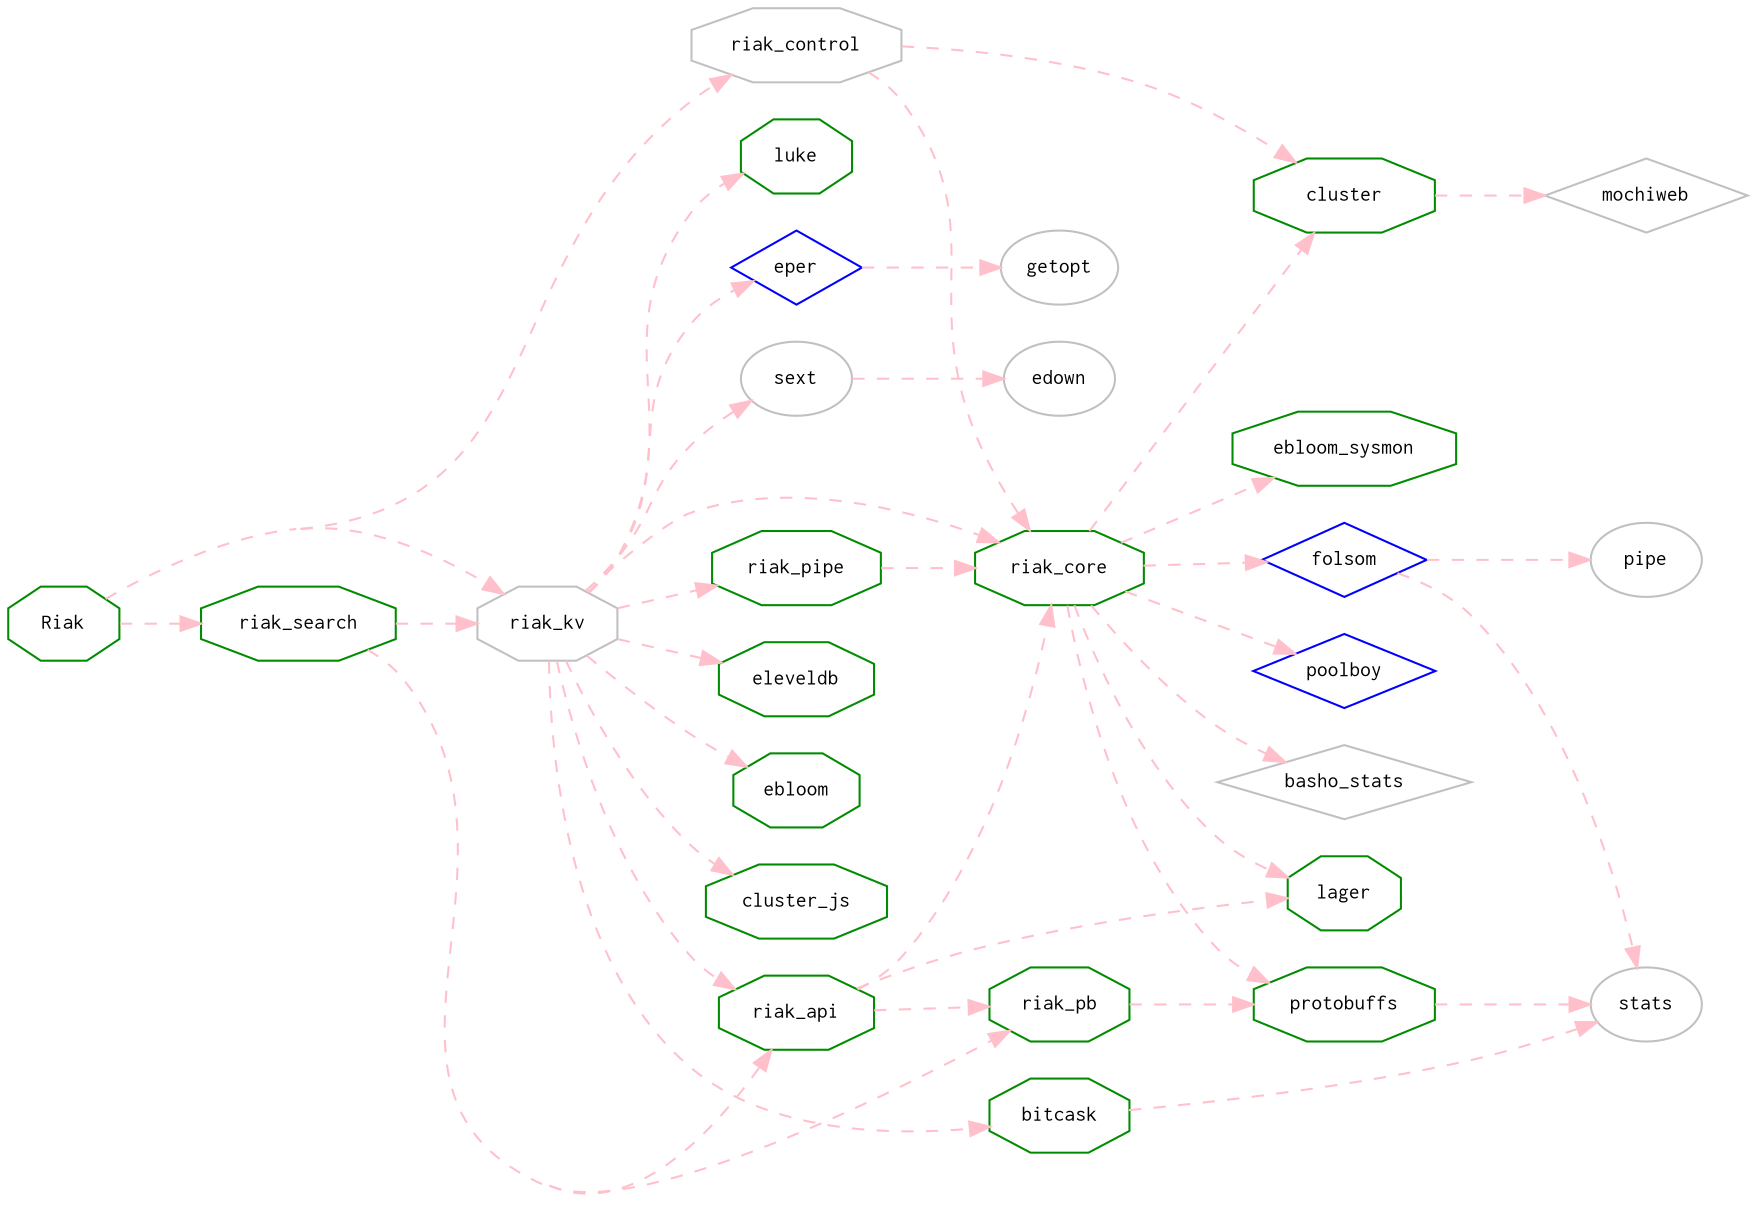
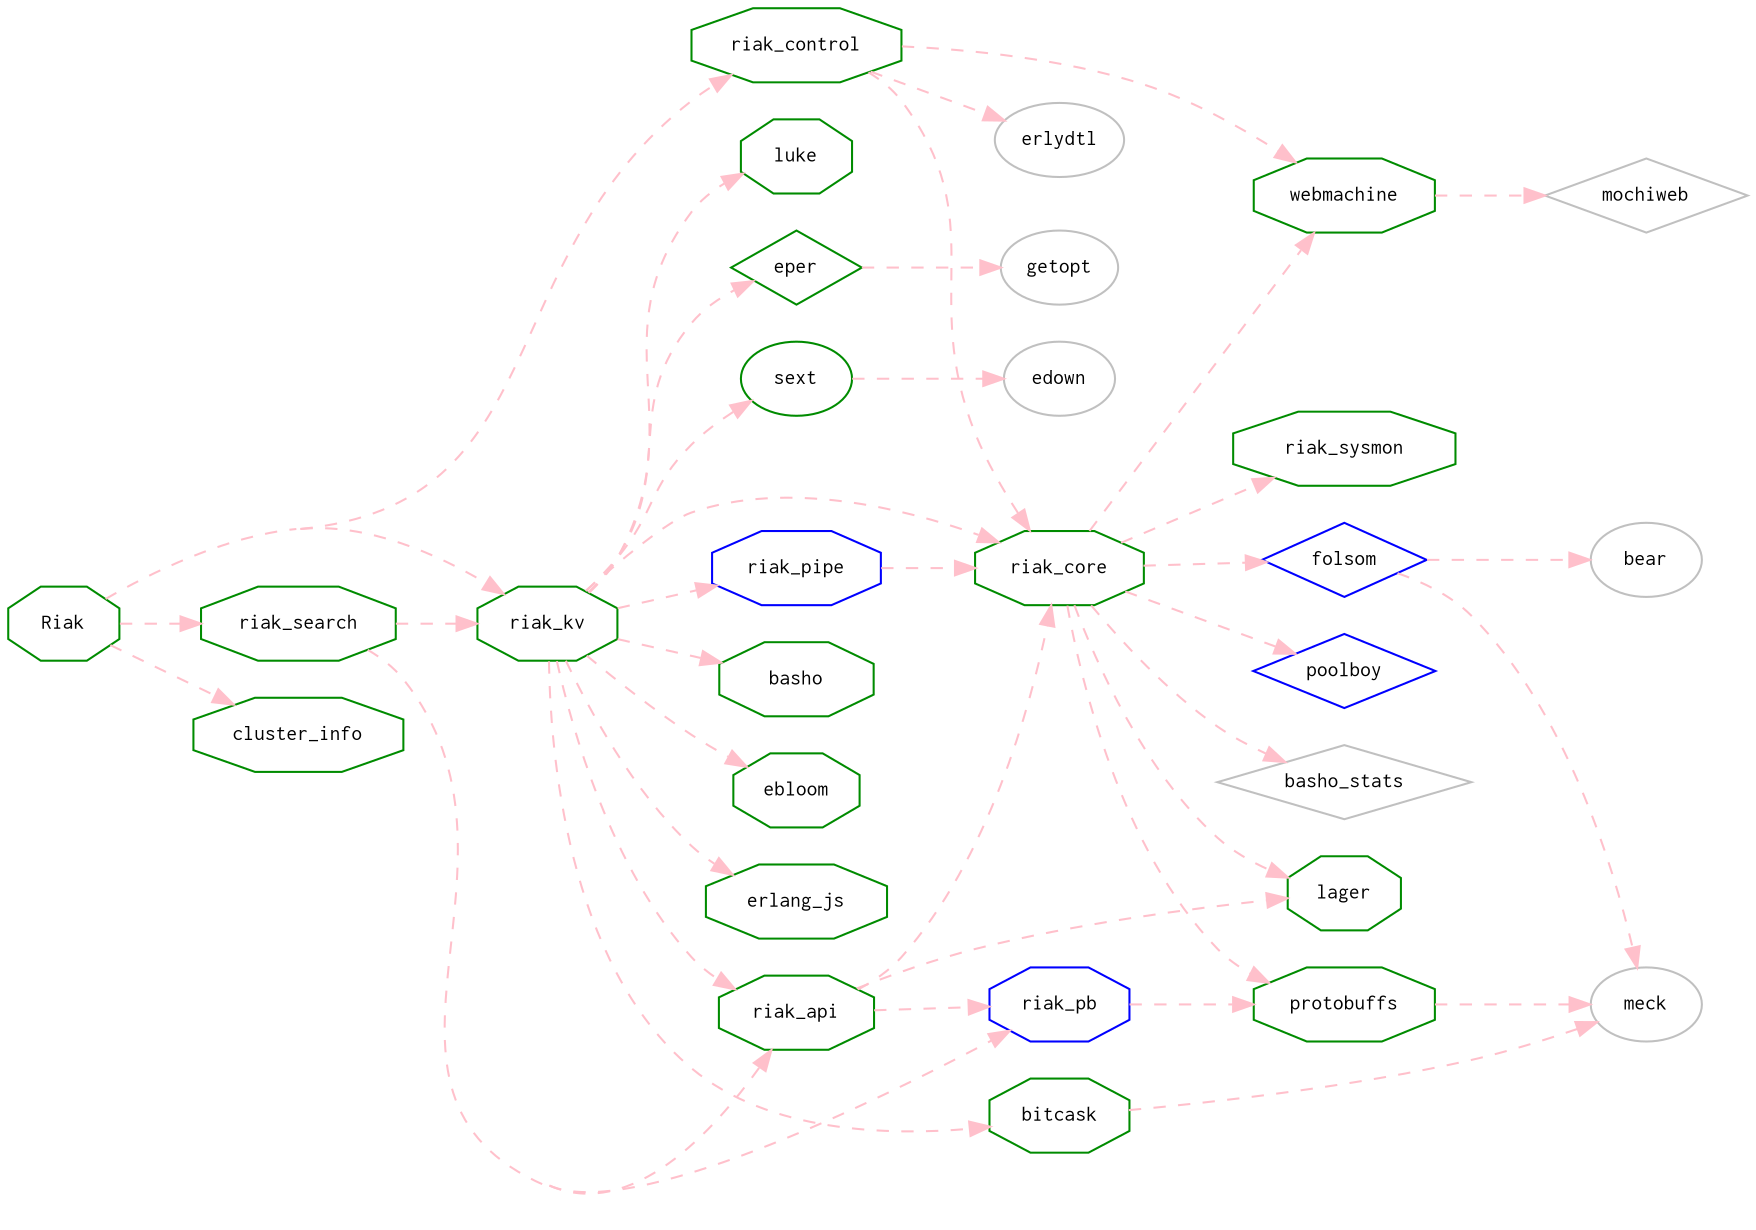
node "riak_control": color gray -> green4
node "erlydtl": added
node "cluster": label "cluster" -> "webmachine"
node "eper": color blue -> green4
node "sext": color gray -> green4
node "ebloom_sysmon": label "ebloom_sysmon" -> "riak_sysmon"
node "pipe": label "pipe" -> "bear"
node "riak_pipe": color green4 -> blue
node "riak_kv": color gray -> green4
node "eleveldb": label "eleveldb" -> "basho"
node "cluster_info": added
node "cluster_js": label "cluster_js" -> "erlang_js"
node "riak_pb": color green4 -> blue
node "stats": label "stats" -> "meck"
